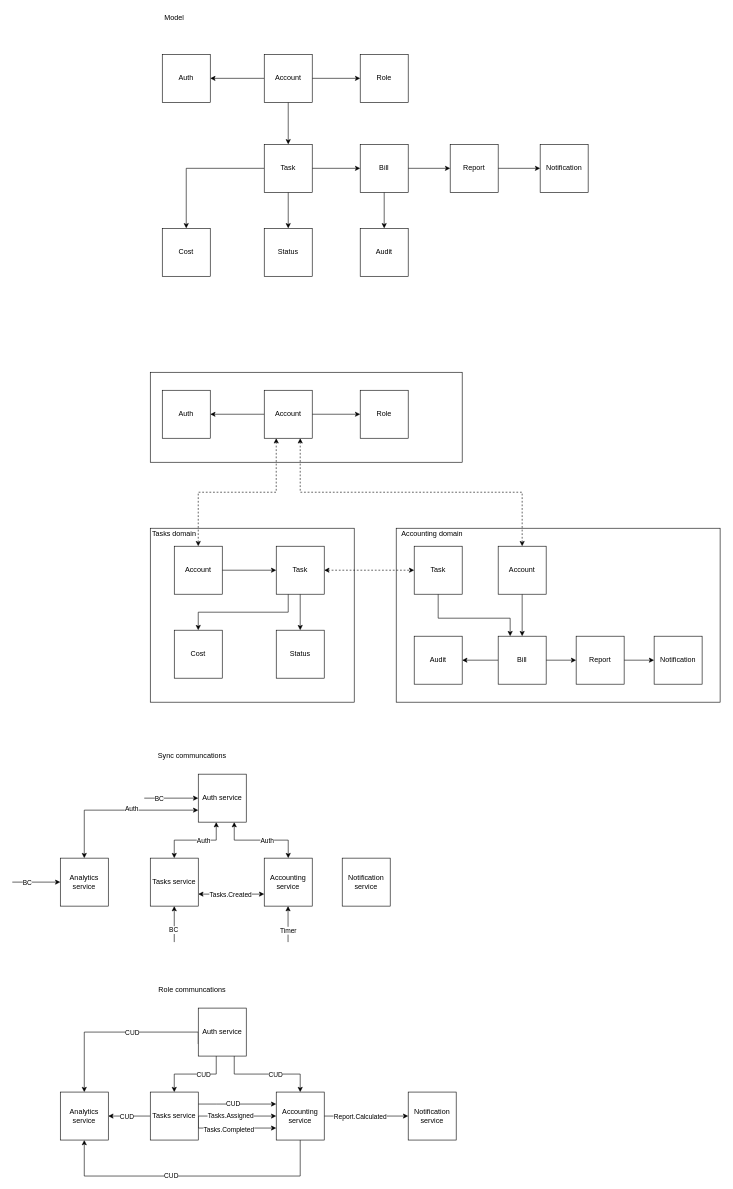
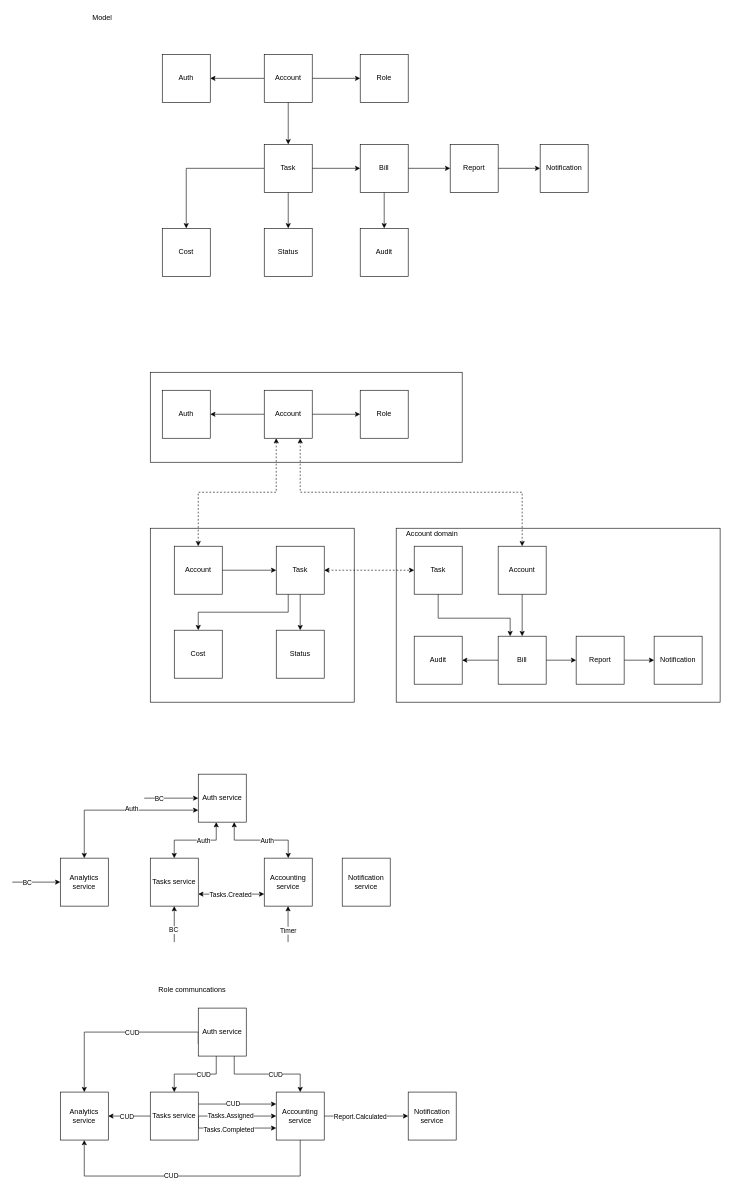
node "Model": moved (174, 18) -> (102, 18)
node "Tasks domain": removed
node "Accounting domain": label "Accounting domain" -> "Account domain"
node "Sync communcations": removed
